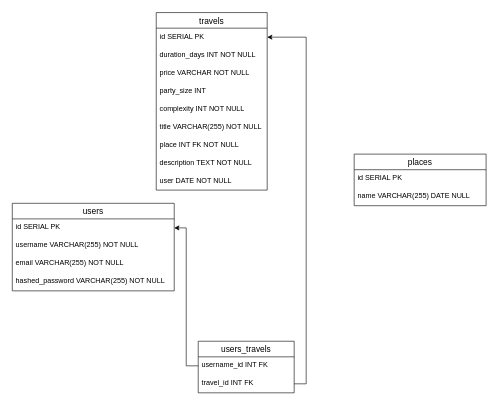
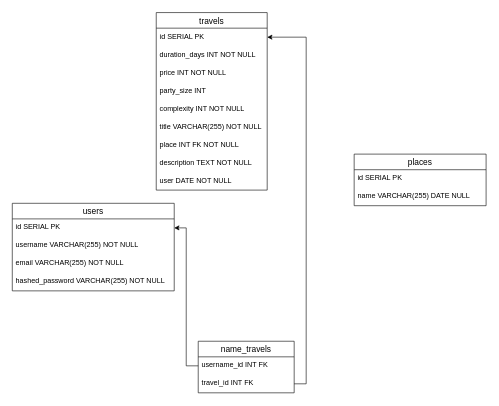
node "price VARCHAR NOT NULL": label "price VARCHAR NOT NULL" -> "price INT NOT NULL"
node "users_travels": label "users_travels" -> "name_travels"
